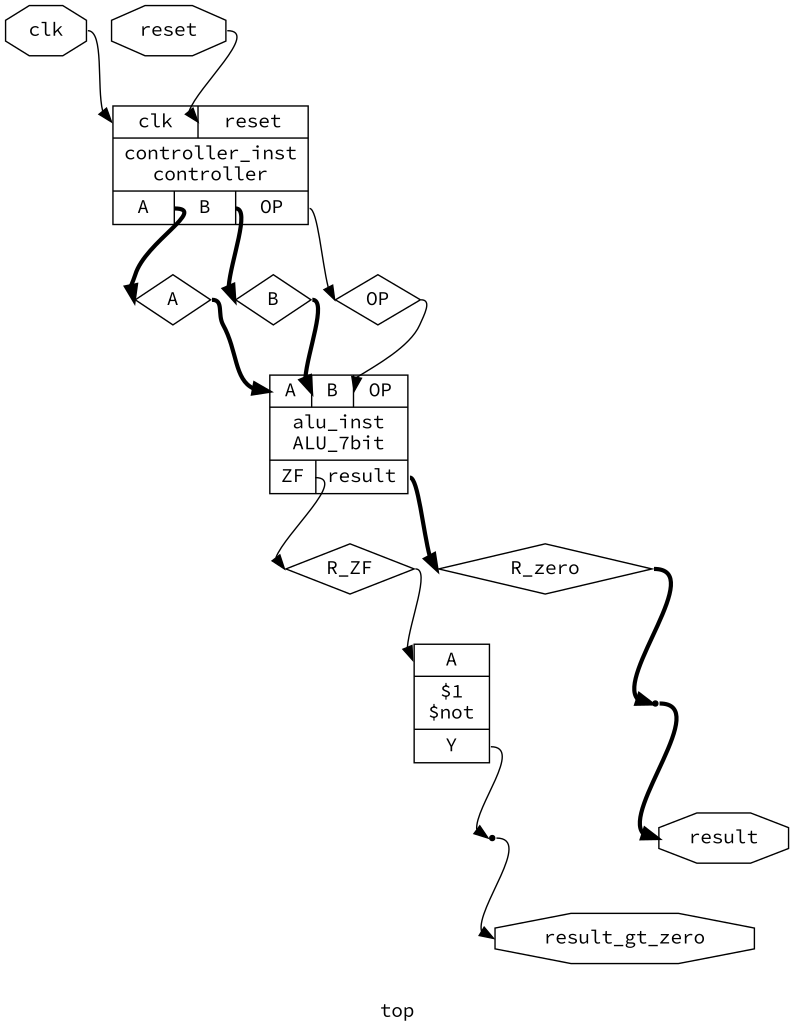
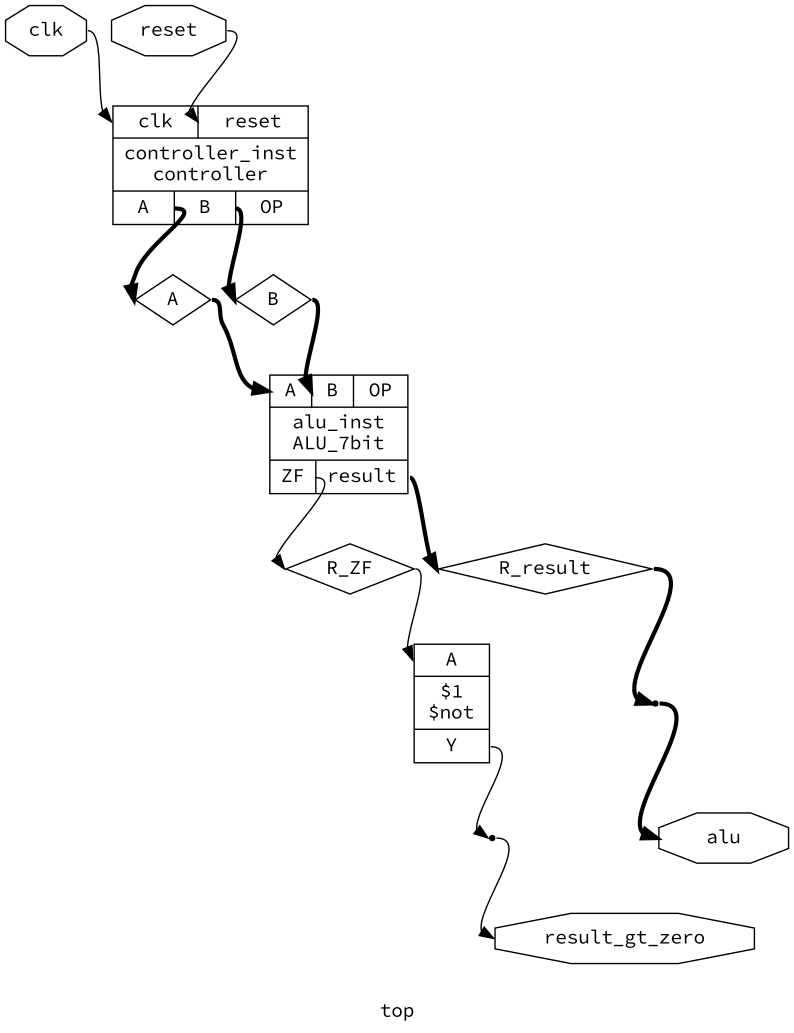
node "OP": removed
node "R_zero": label "R_zero" -> "R_result"
node "result": label "result" -> "alu"
